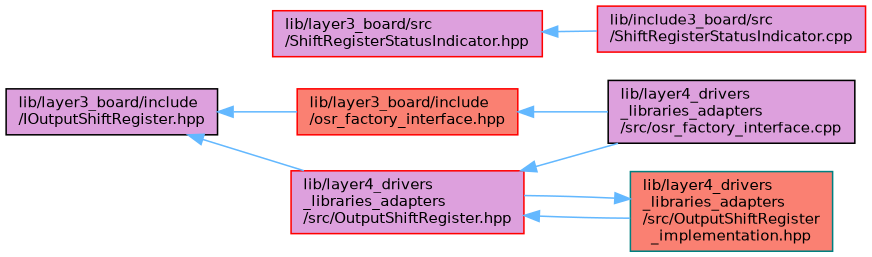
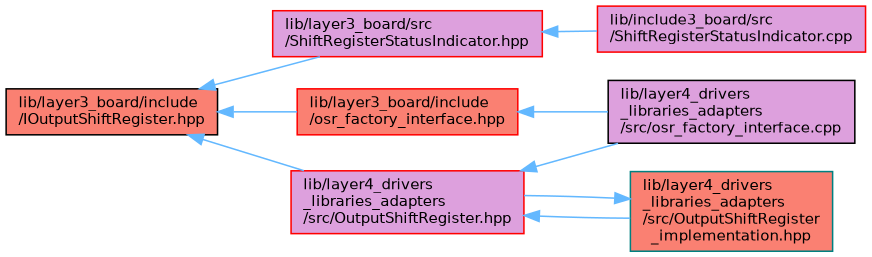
edge "lib/layer3_board/src /ShiftRegisterStatusIndicator.hpp" -> "lib/layer3_board/include /IOutputShiftRegister.hpp": added
node "lib/layer3_board/include /IOutputShiftRegister.hpp": fillcolor plum -> salmon
